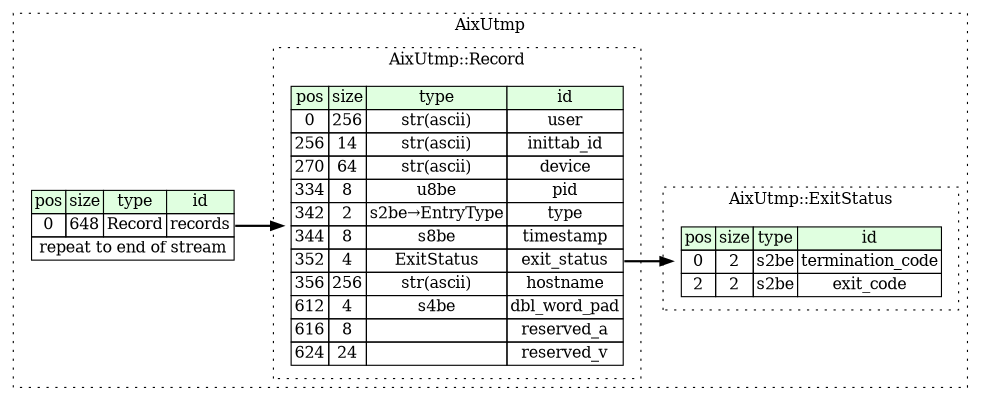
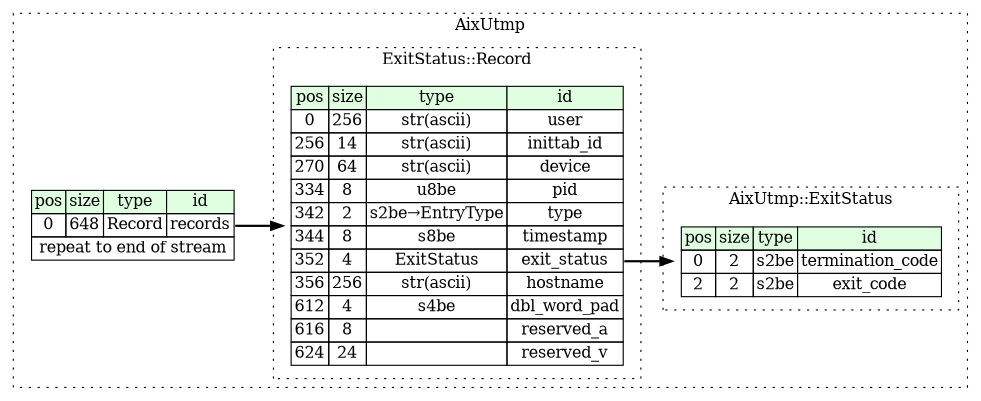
cluster "AixUtmp::Record": label "AixUtmp::Record" -> "ExitStatus::Record"
